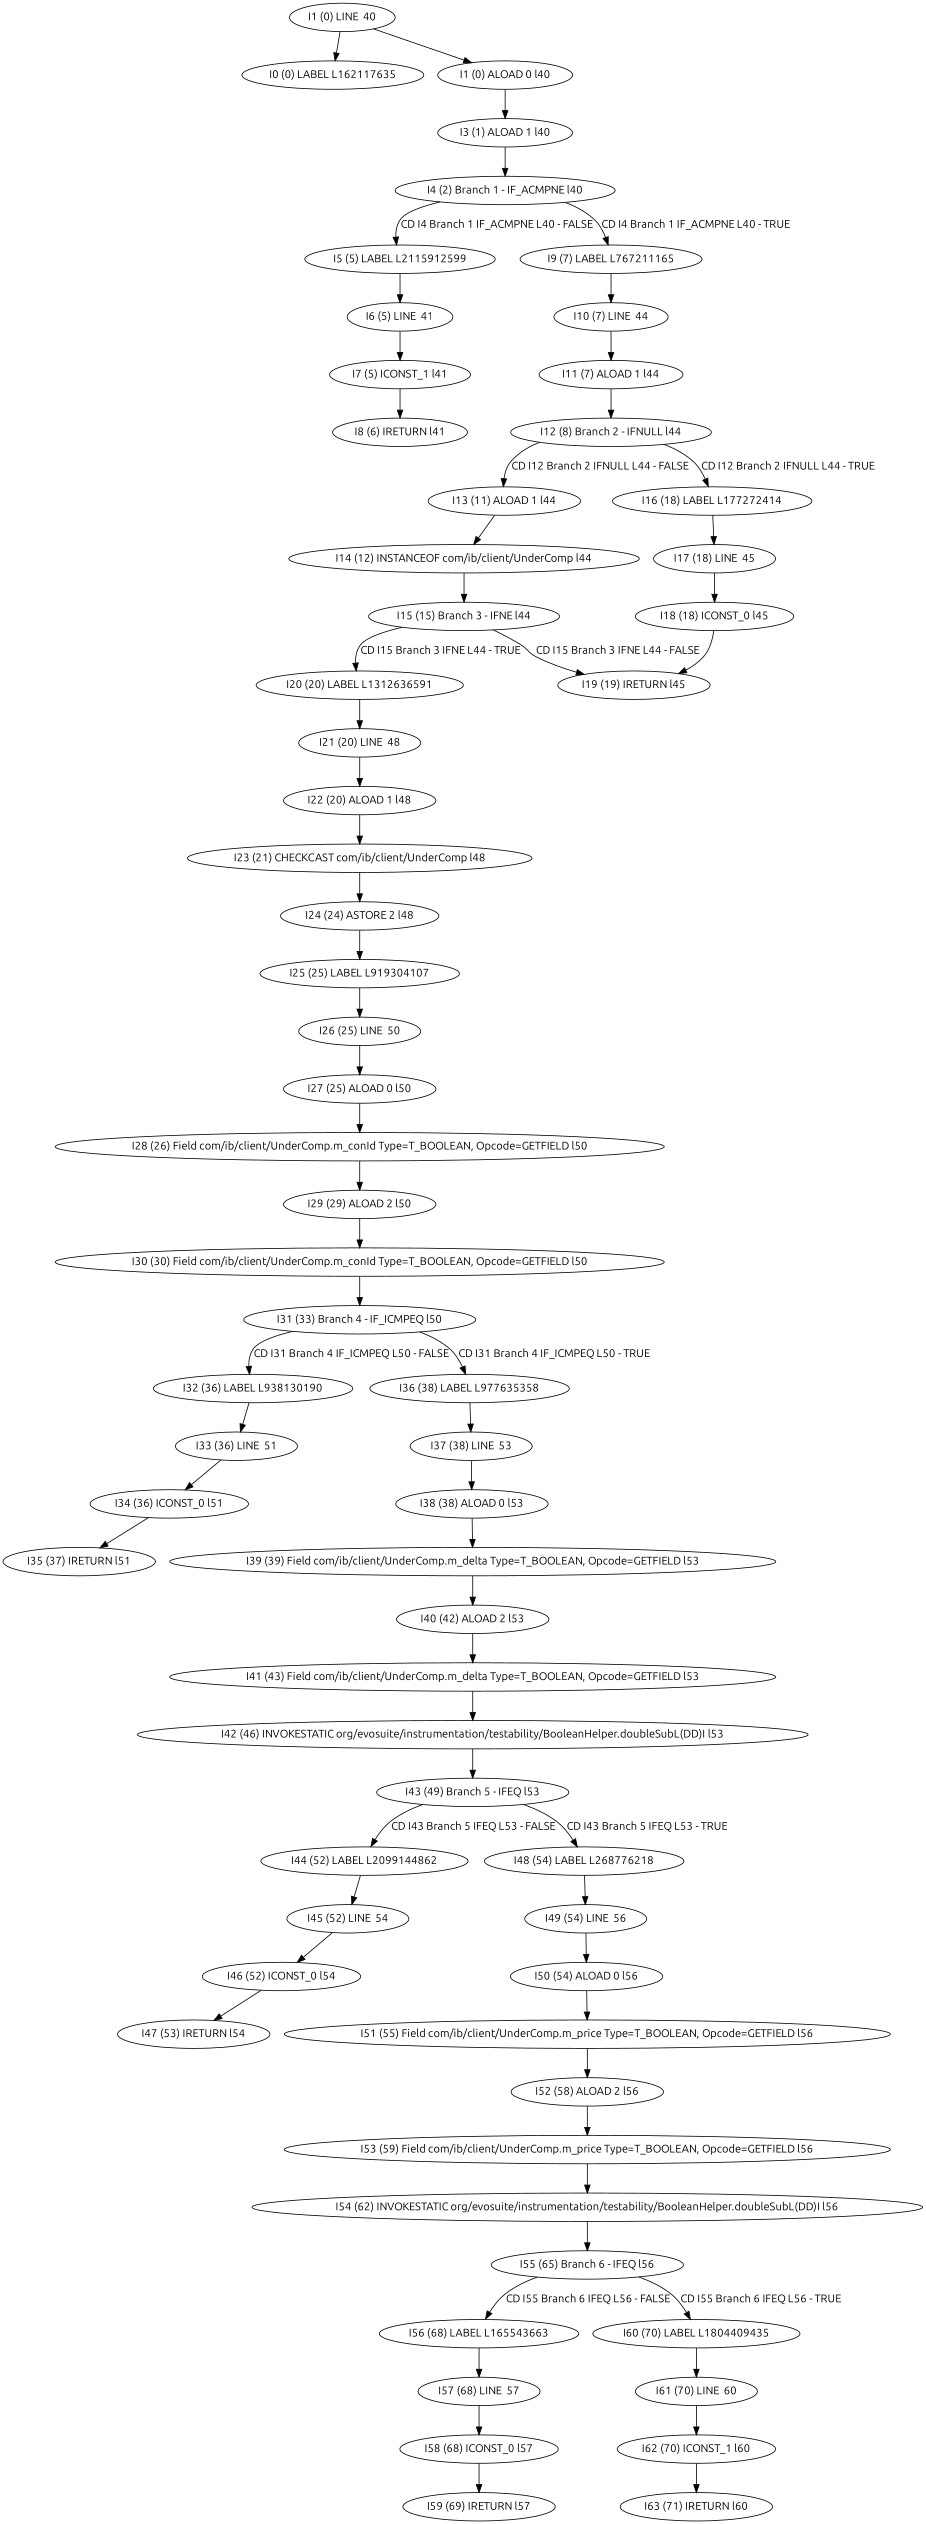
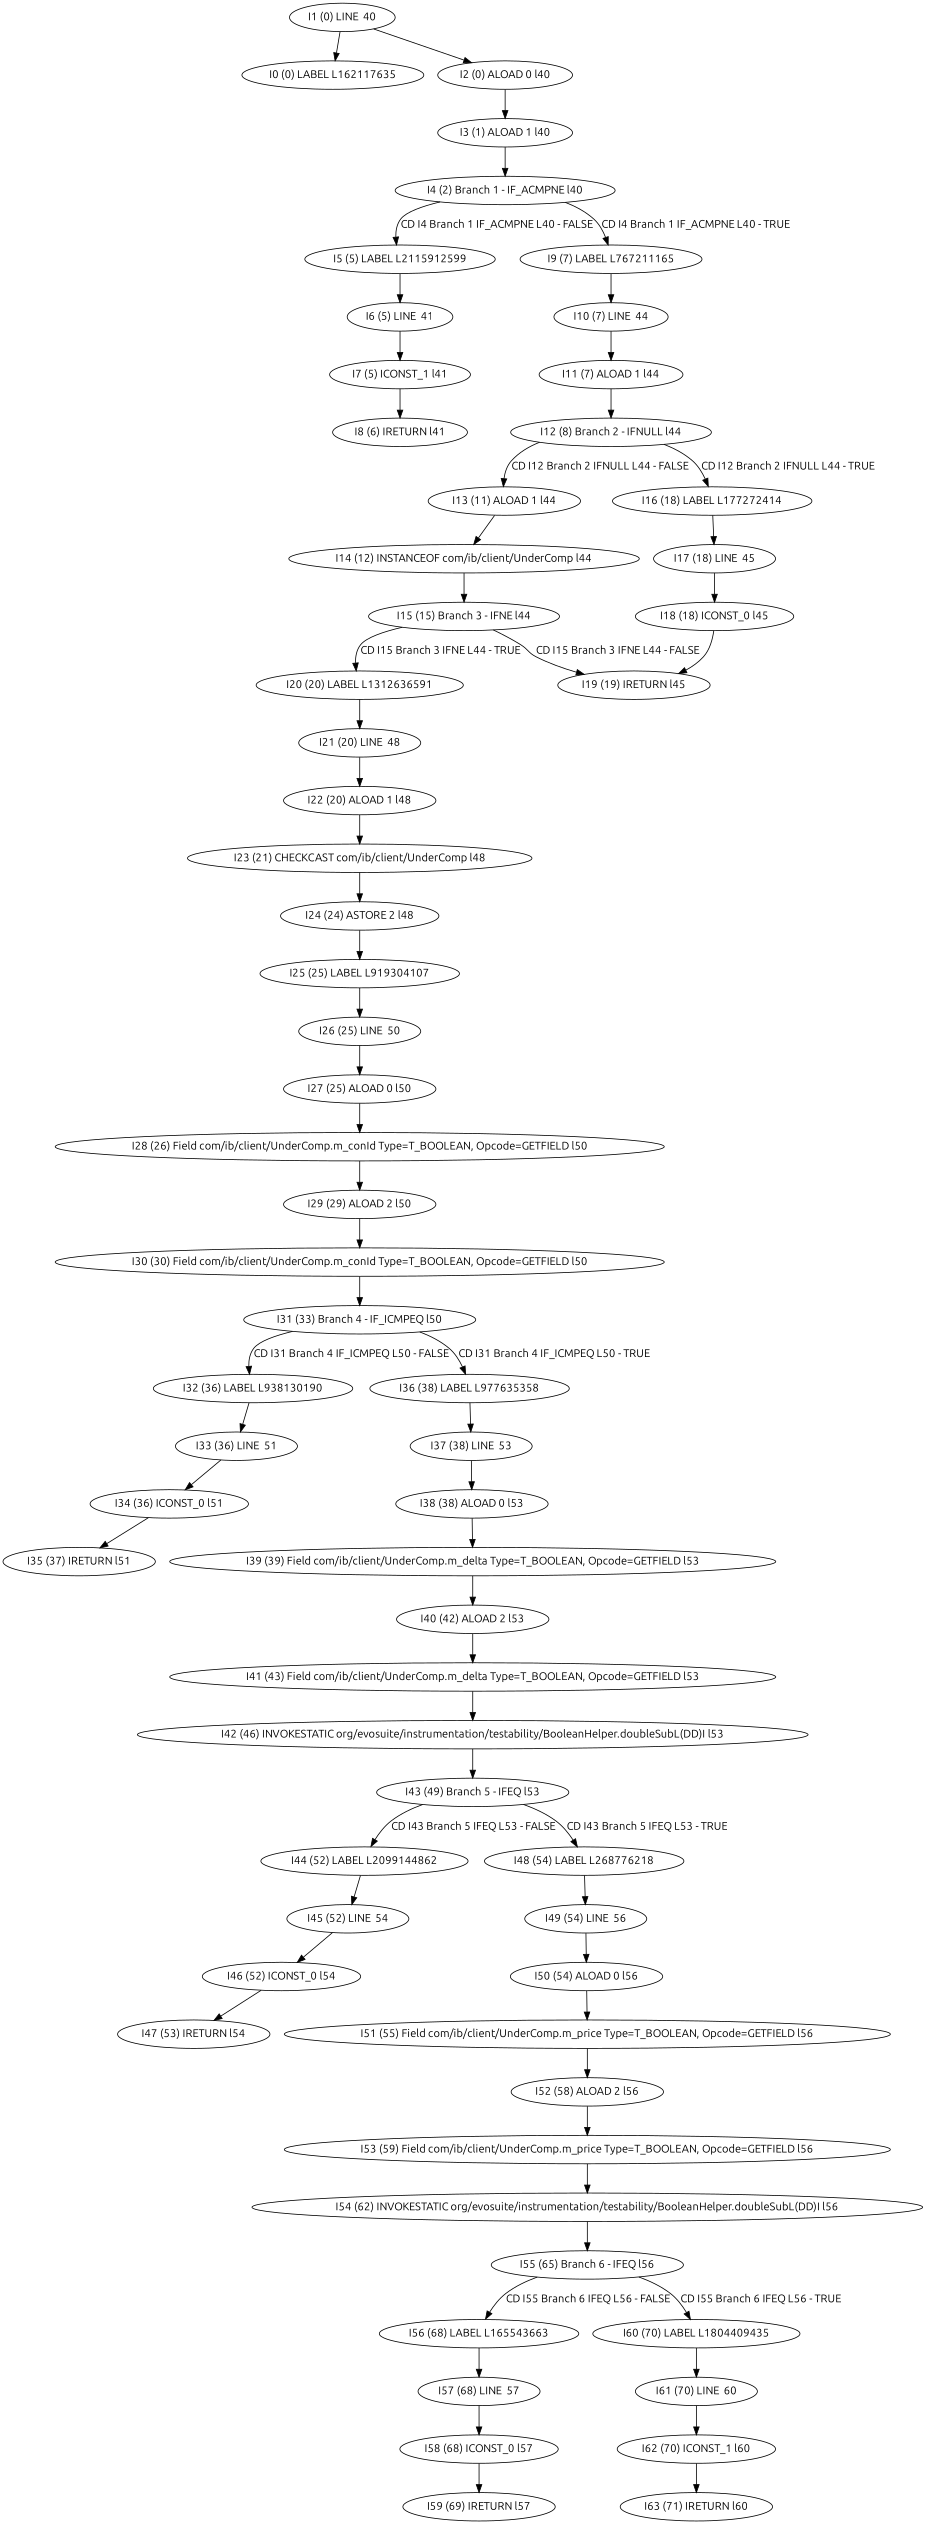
node "I1 (0) ALOAD 0 l40": label "I1 (0) ALOAD 0 l40" -> "I2 (0) ALOAD 0 l40"
